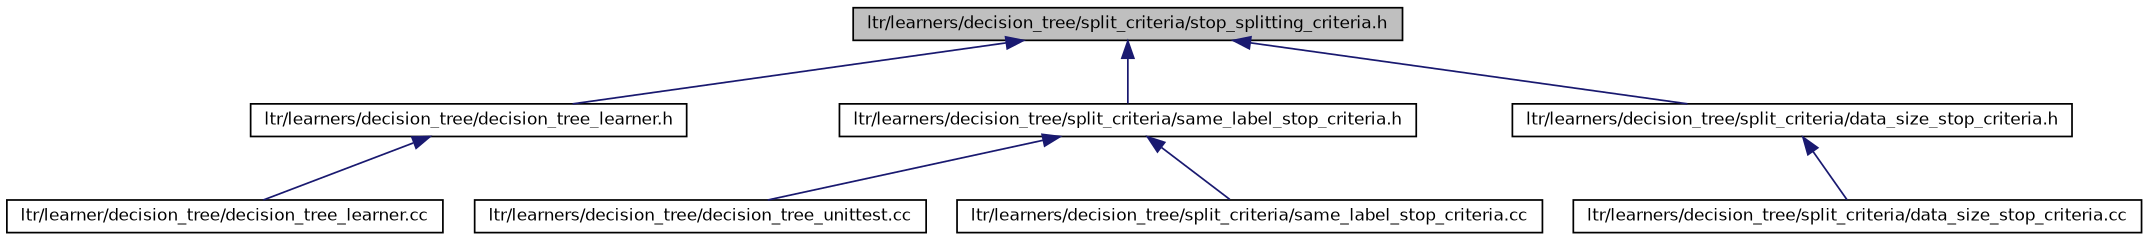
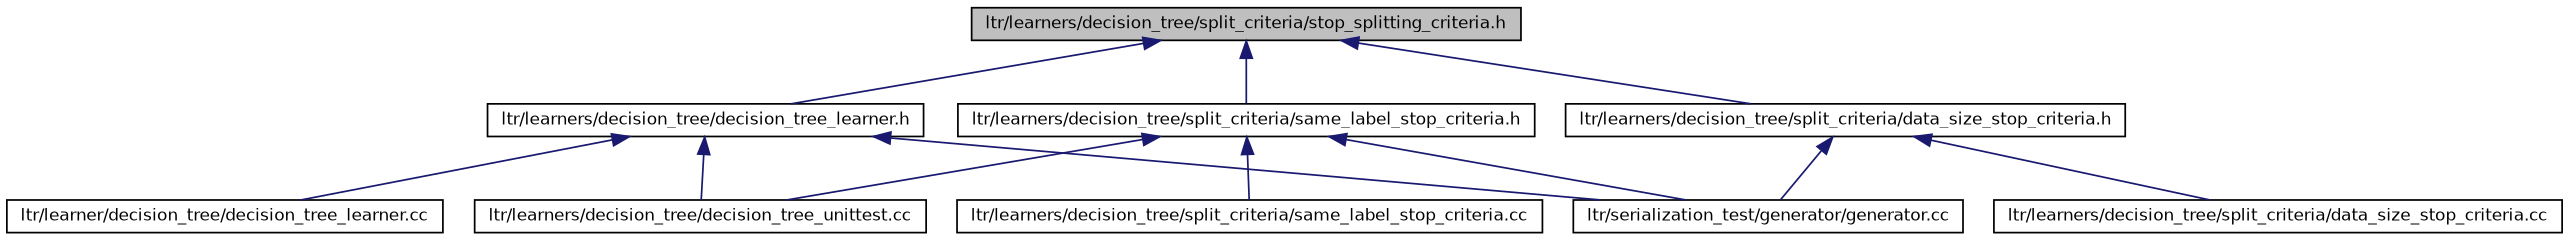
edge "ltr/learners/decision_tree/decision_tree_unittest.cc" -> "ltr/learners/decision_tree/decision_tree_learner.h": added
node "ltr/serialization_test/generator/generator.cc": added
